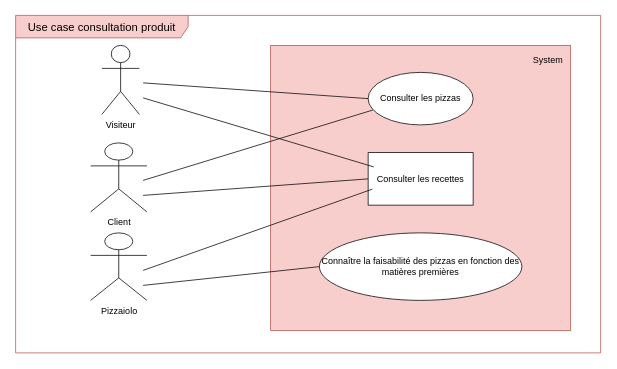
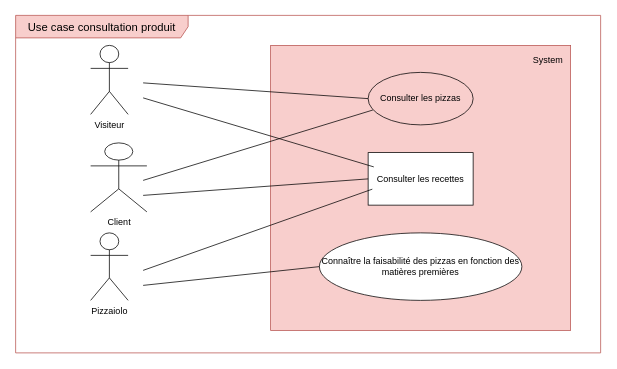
node "Visiteur": moved (120, 80) -> (109, 80)
node "Consulter les pizzas": fillcolor #ffffff -> #f8cecc
node "Pizzaiolo": size 56x68 -> 38x68
